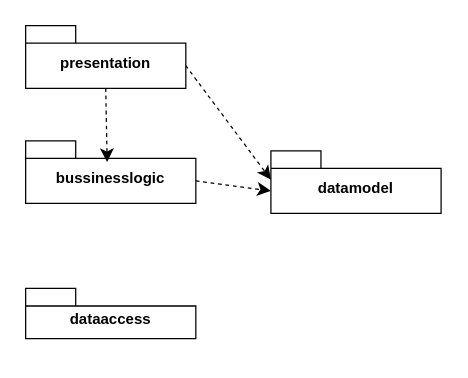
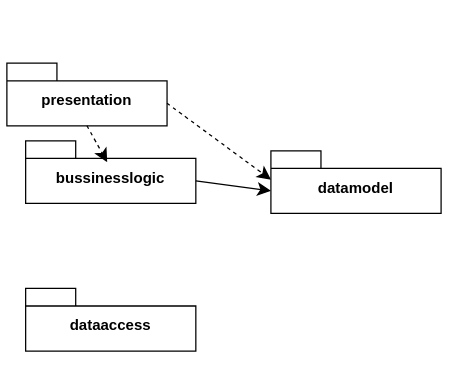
node "presentation": moved (106, 57) -> (87, 94)
edge "bussinesslogic" -> "datamodel": style dashed -> solid
node "dataaccess": size 170x50 -> 170x63
